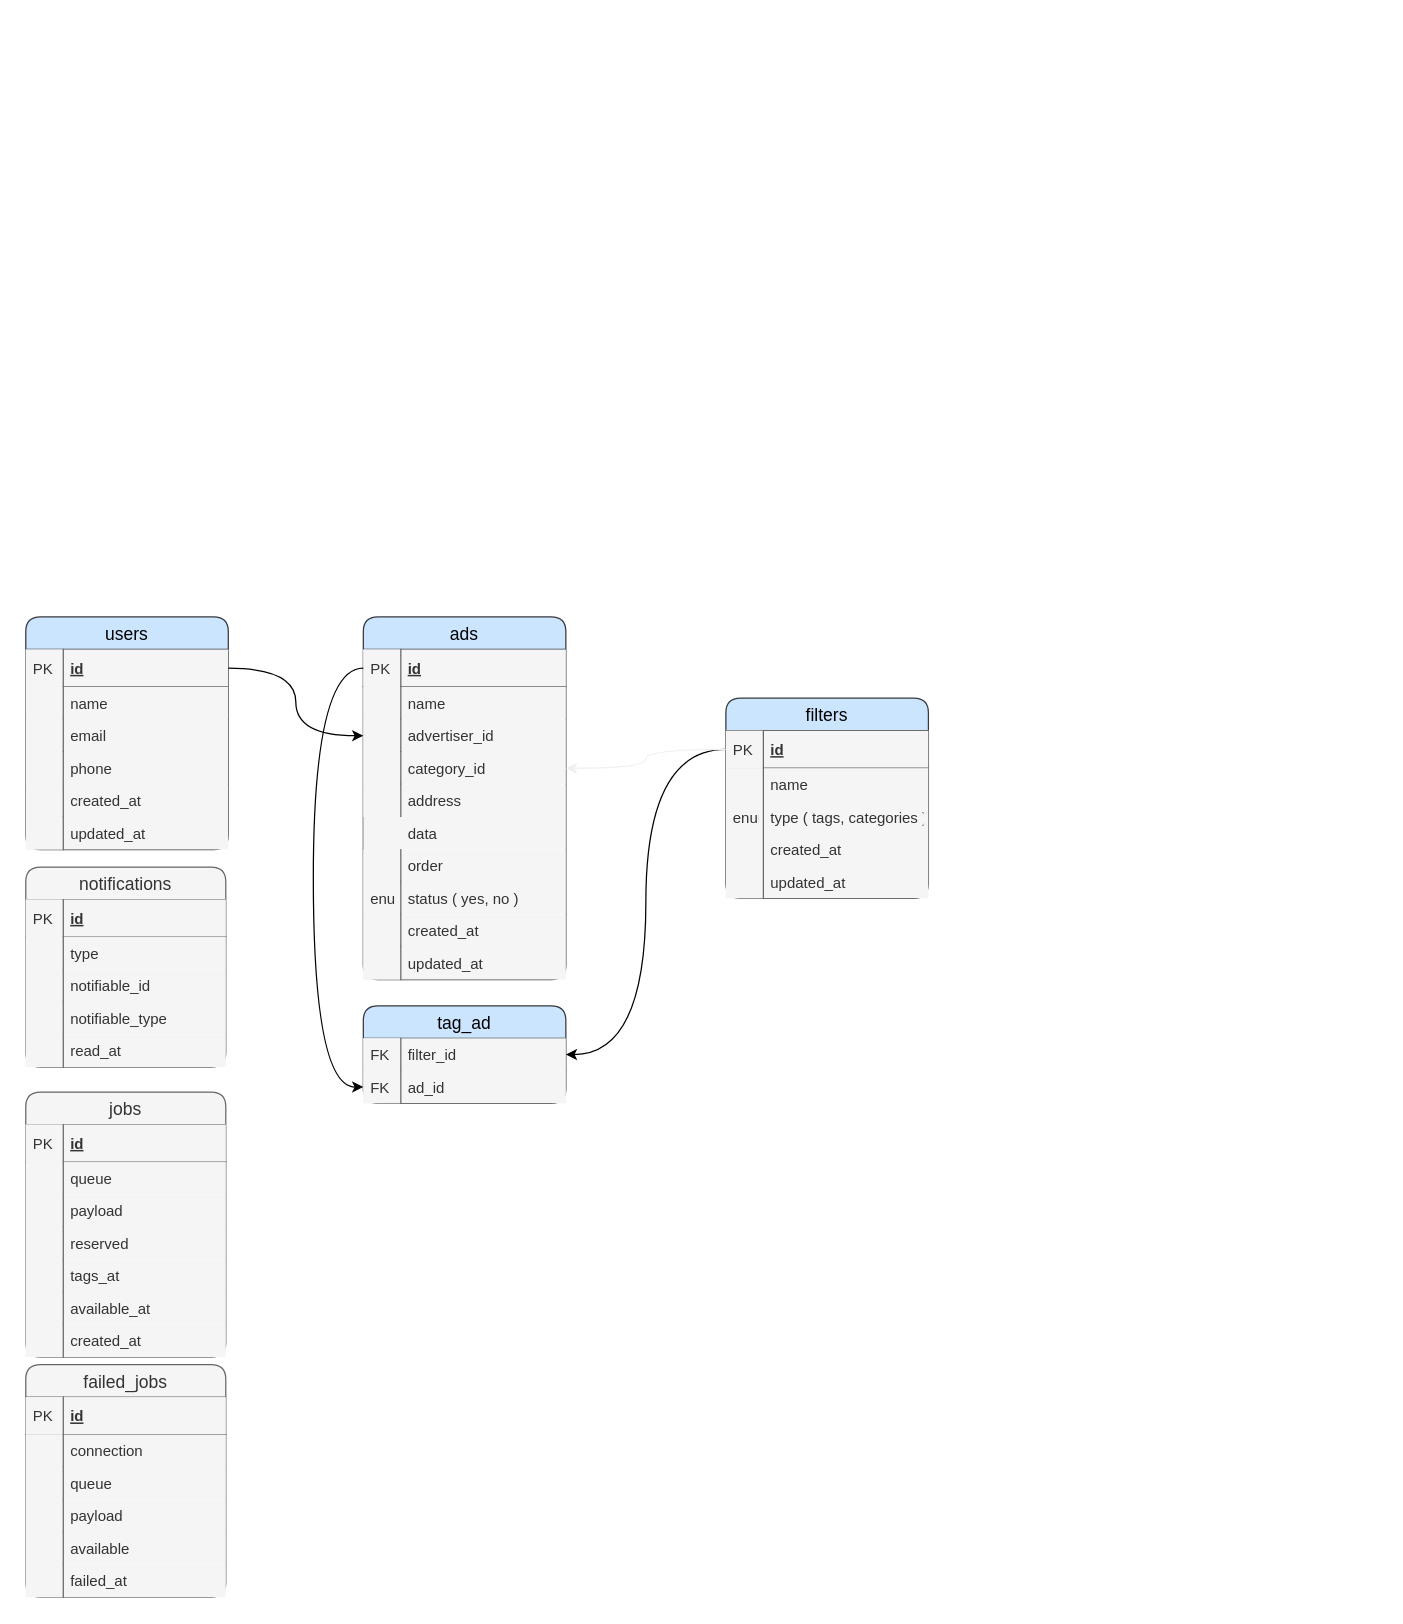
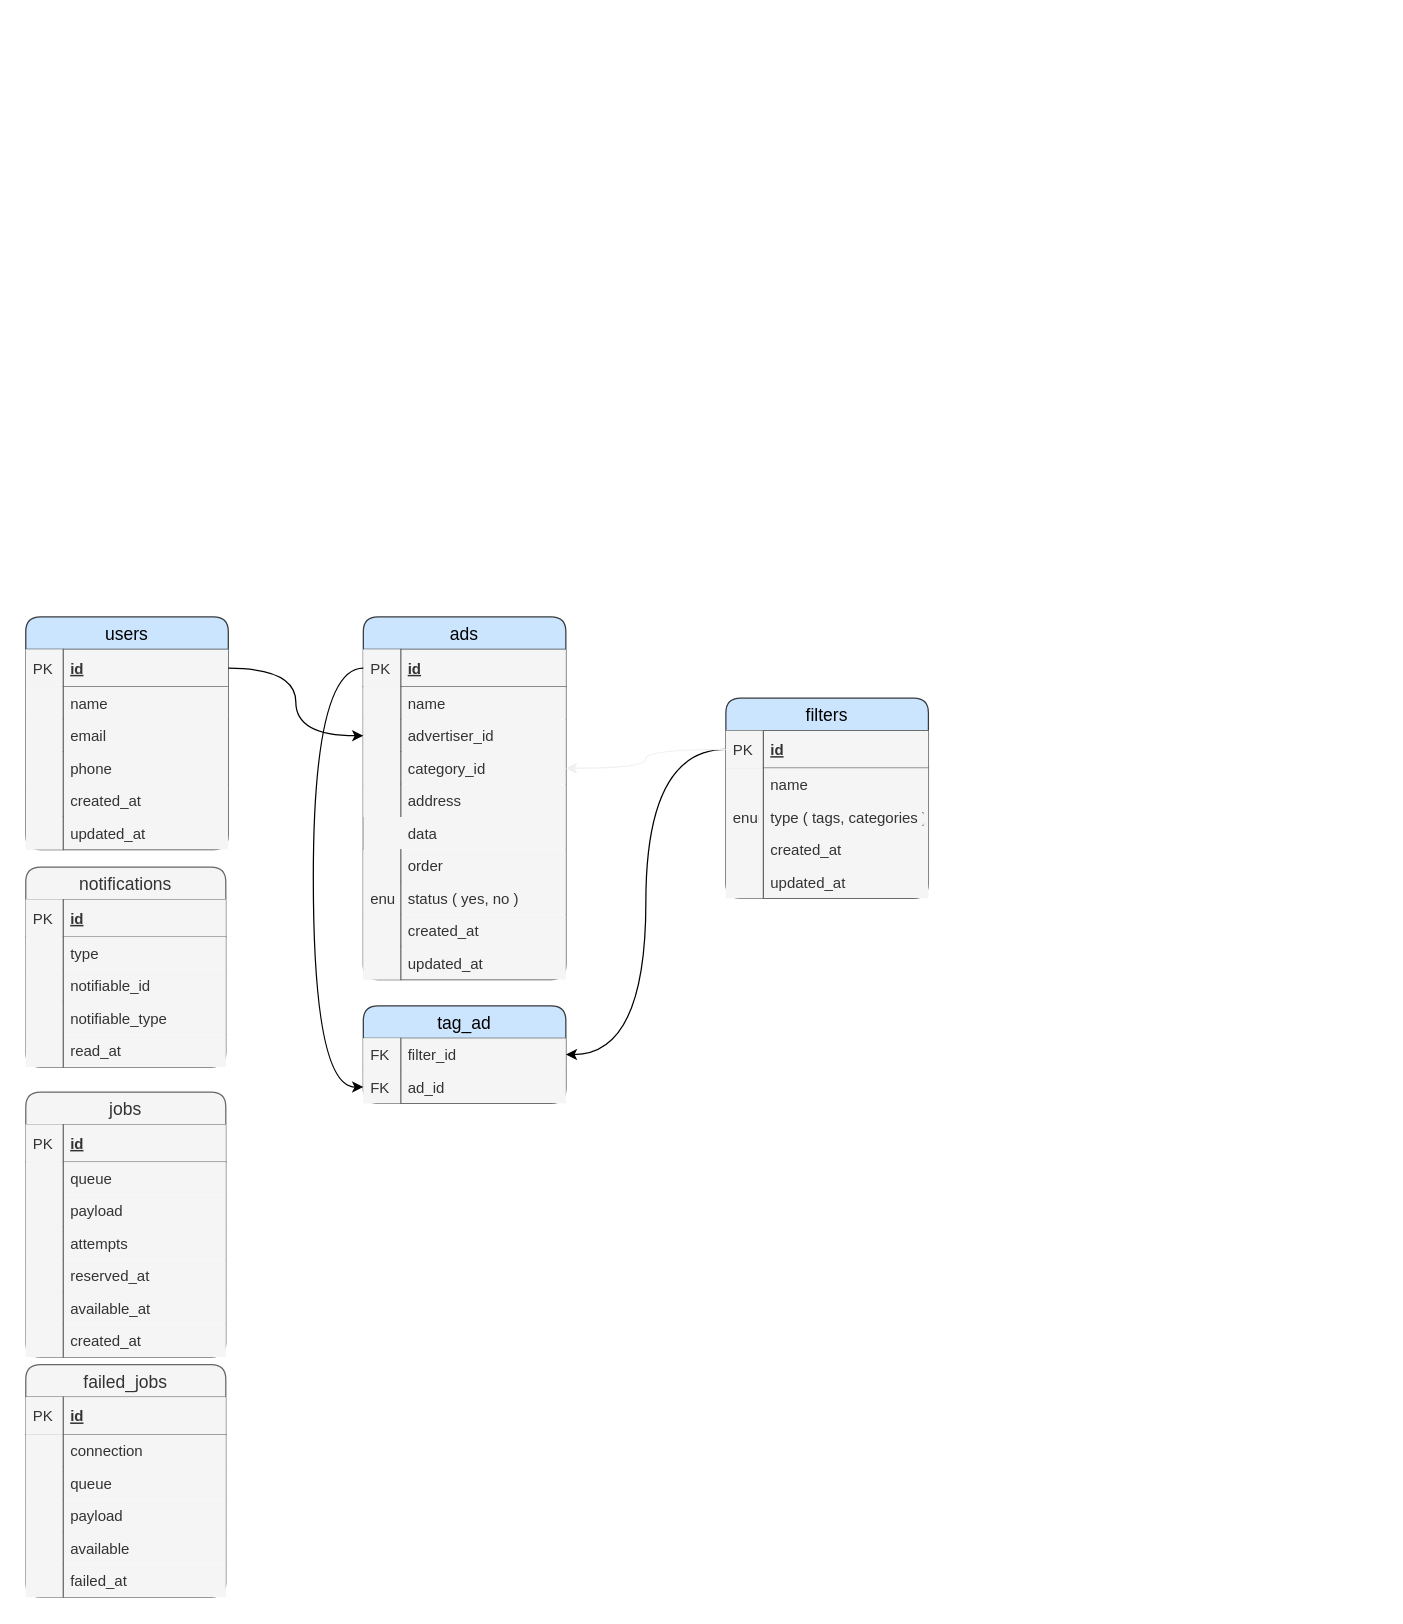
node "reserved": label "reserved" -> "attempts"
node "tags_at": label "tags_at" -> "reserved_at"
